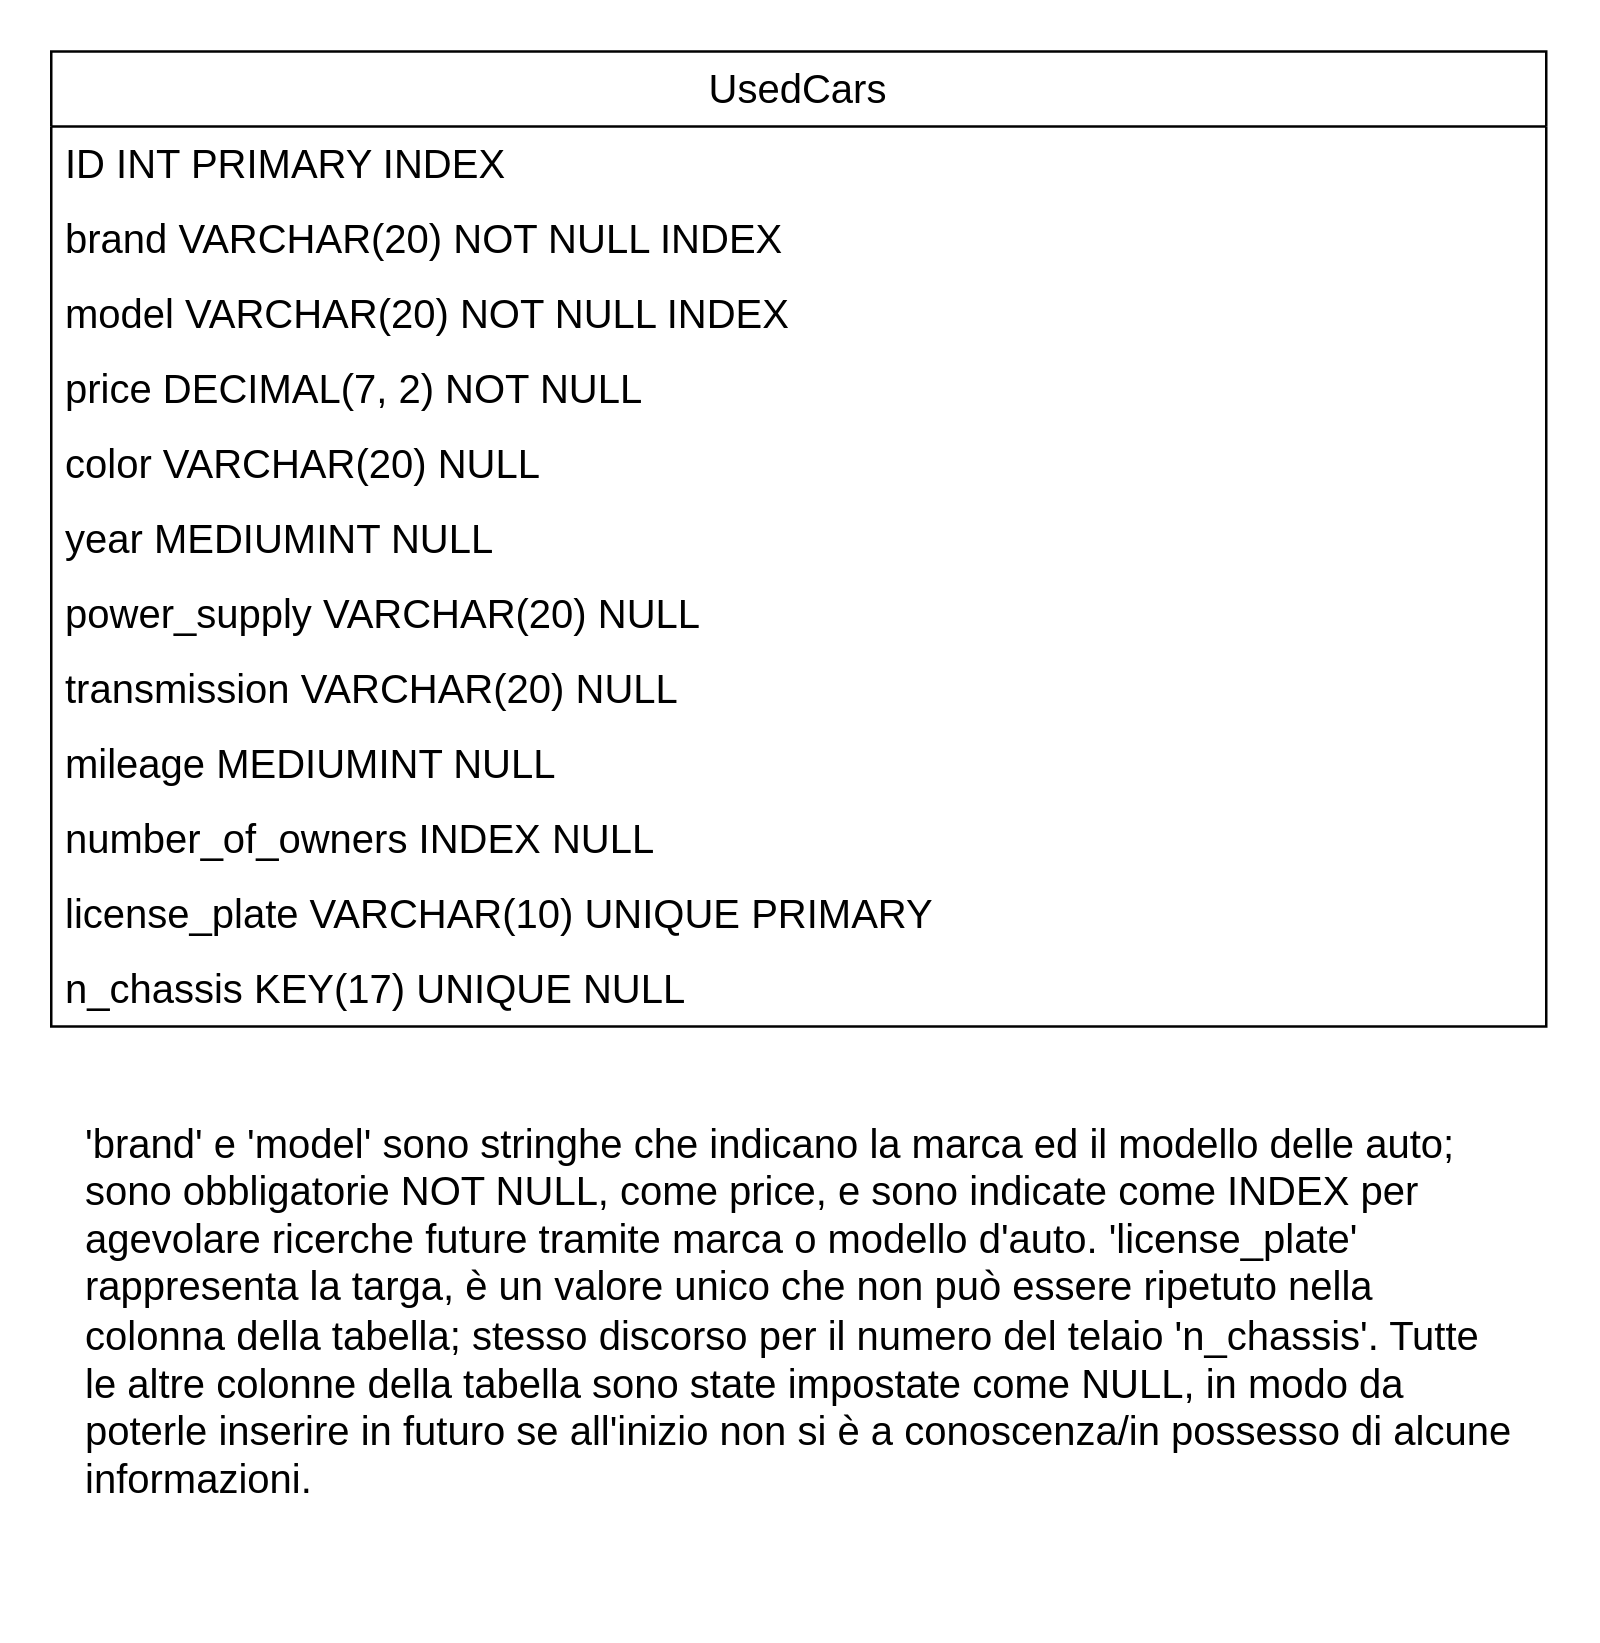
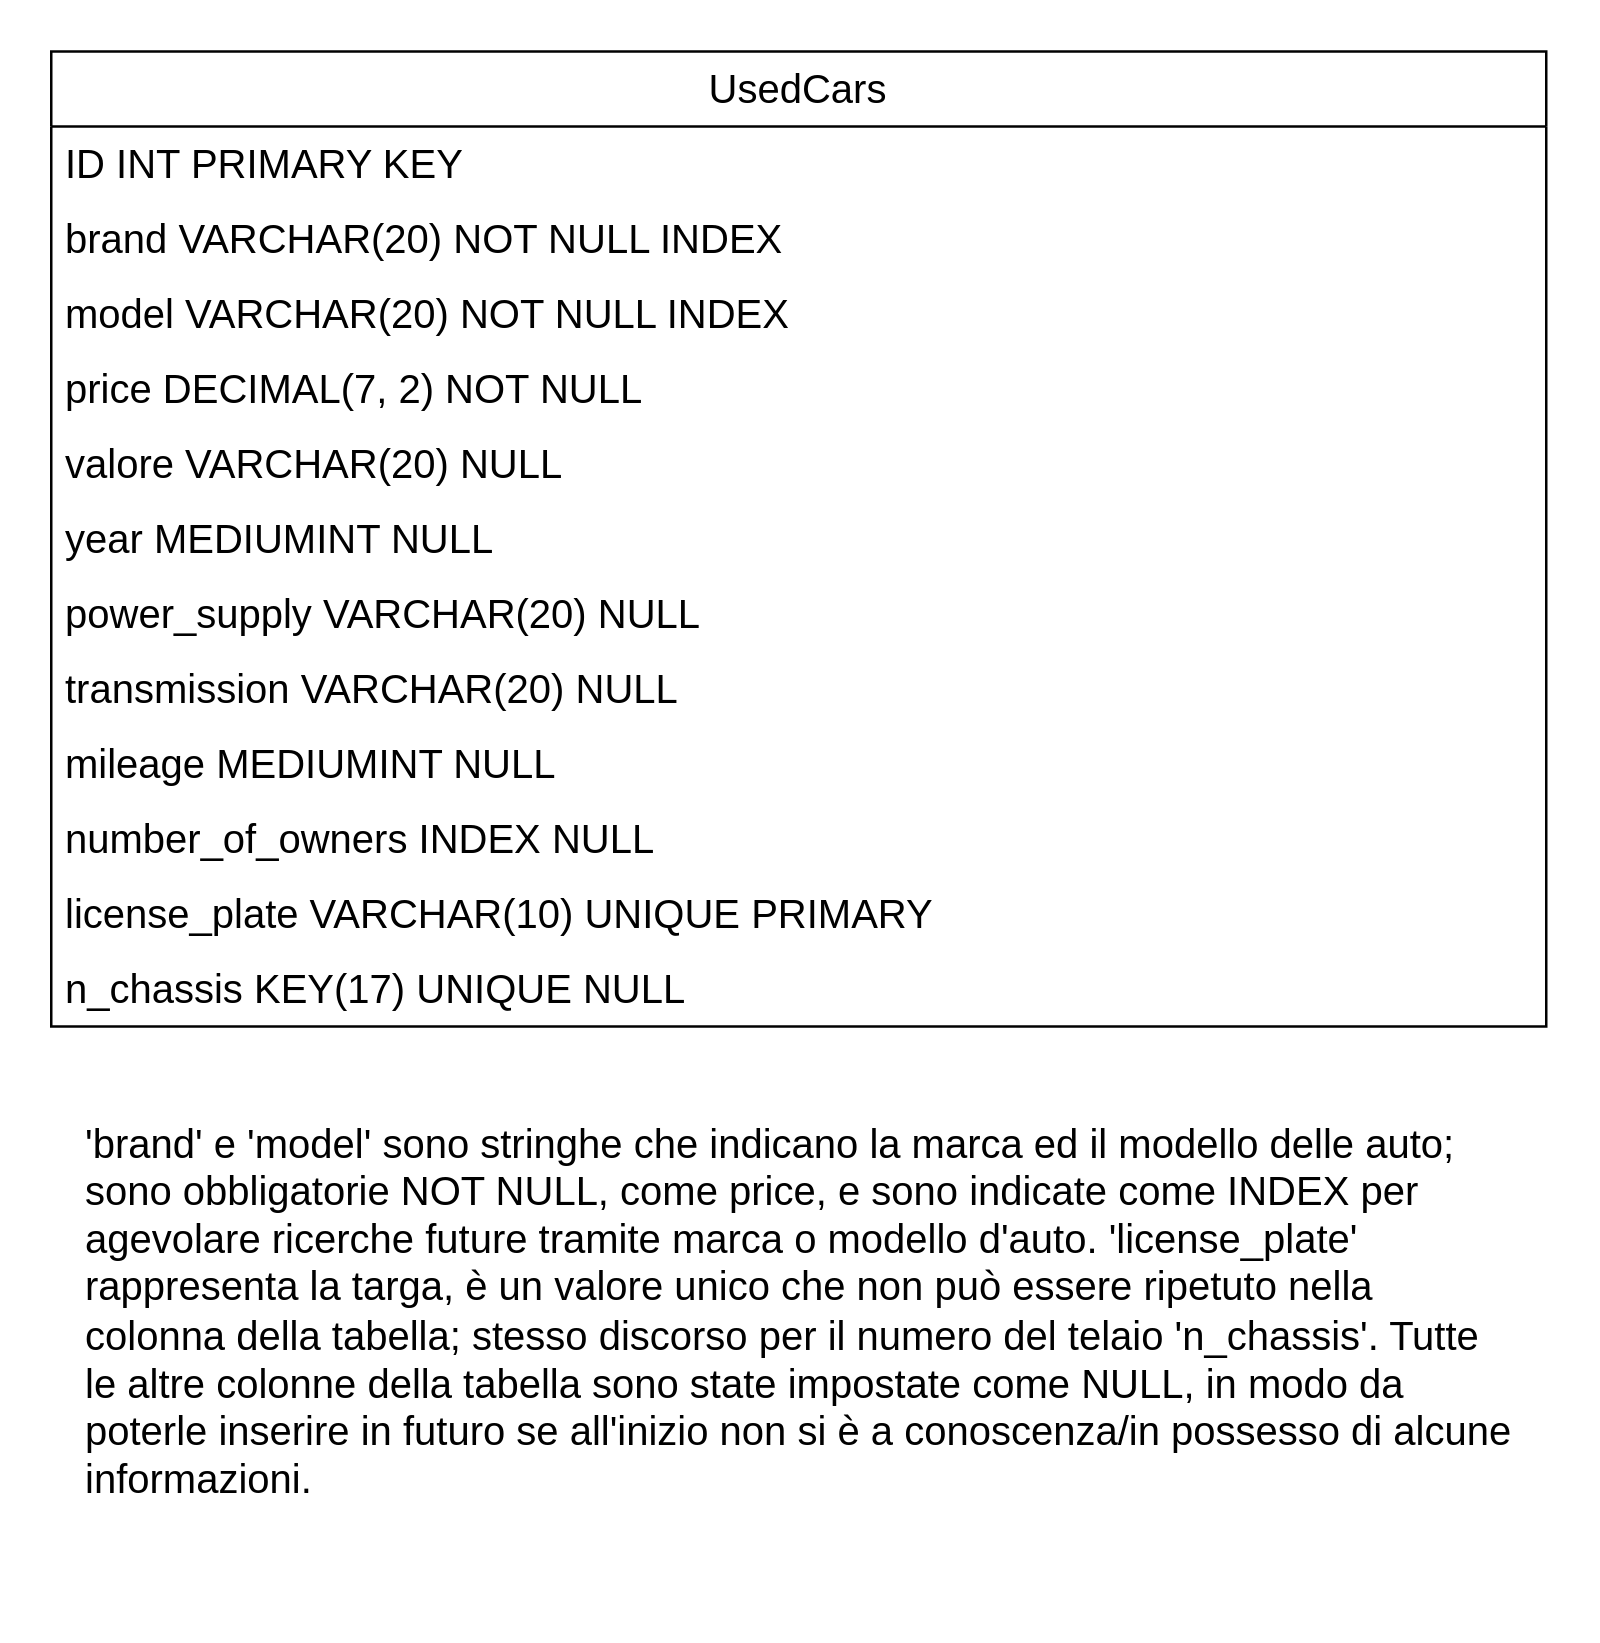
node "ID INT PRIMARY INDEX": label "ID INT PRIMARY INDEX" -> "ID INT PRIMARY KEY"
node "color VARCHAR(20) NULL": label "color VARCHAR(20) NULL" -> "valore VARCHAR(20) NULL"
